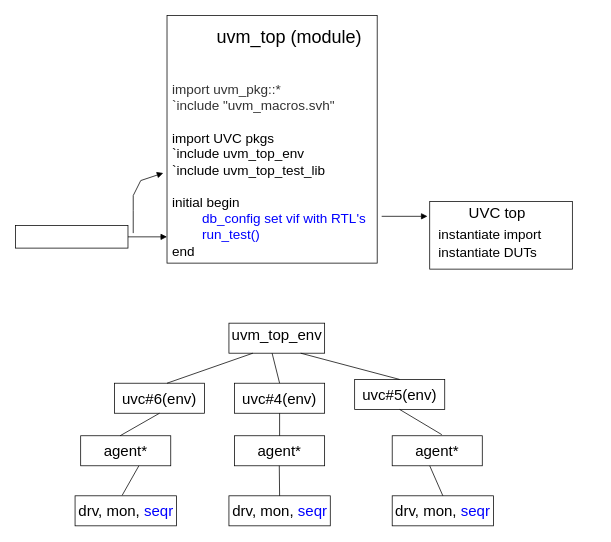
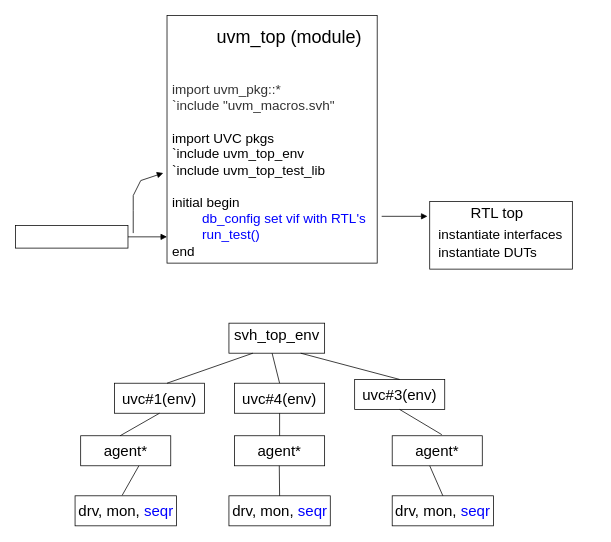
node "UVC top": label "UVC top" -> "RTL top"
node "instantiate import instantiate DUTs": label "instantiate import instantiate DUTs" -> "instantiate interfaces instantiate DUTs"
node "uvm_top_env": label "uvm_top_env" -> "svh_top_env"
node "uvc#5(env)": label "uvc#5(env)" -> "uvc#3(env)"
node "uvc#6(env)": label "uvc#6(env)" -> "uvc#1(env)"
